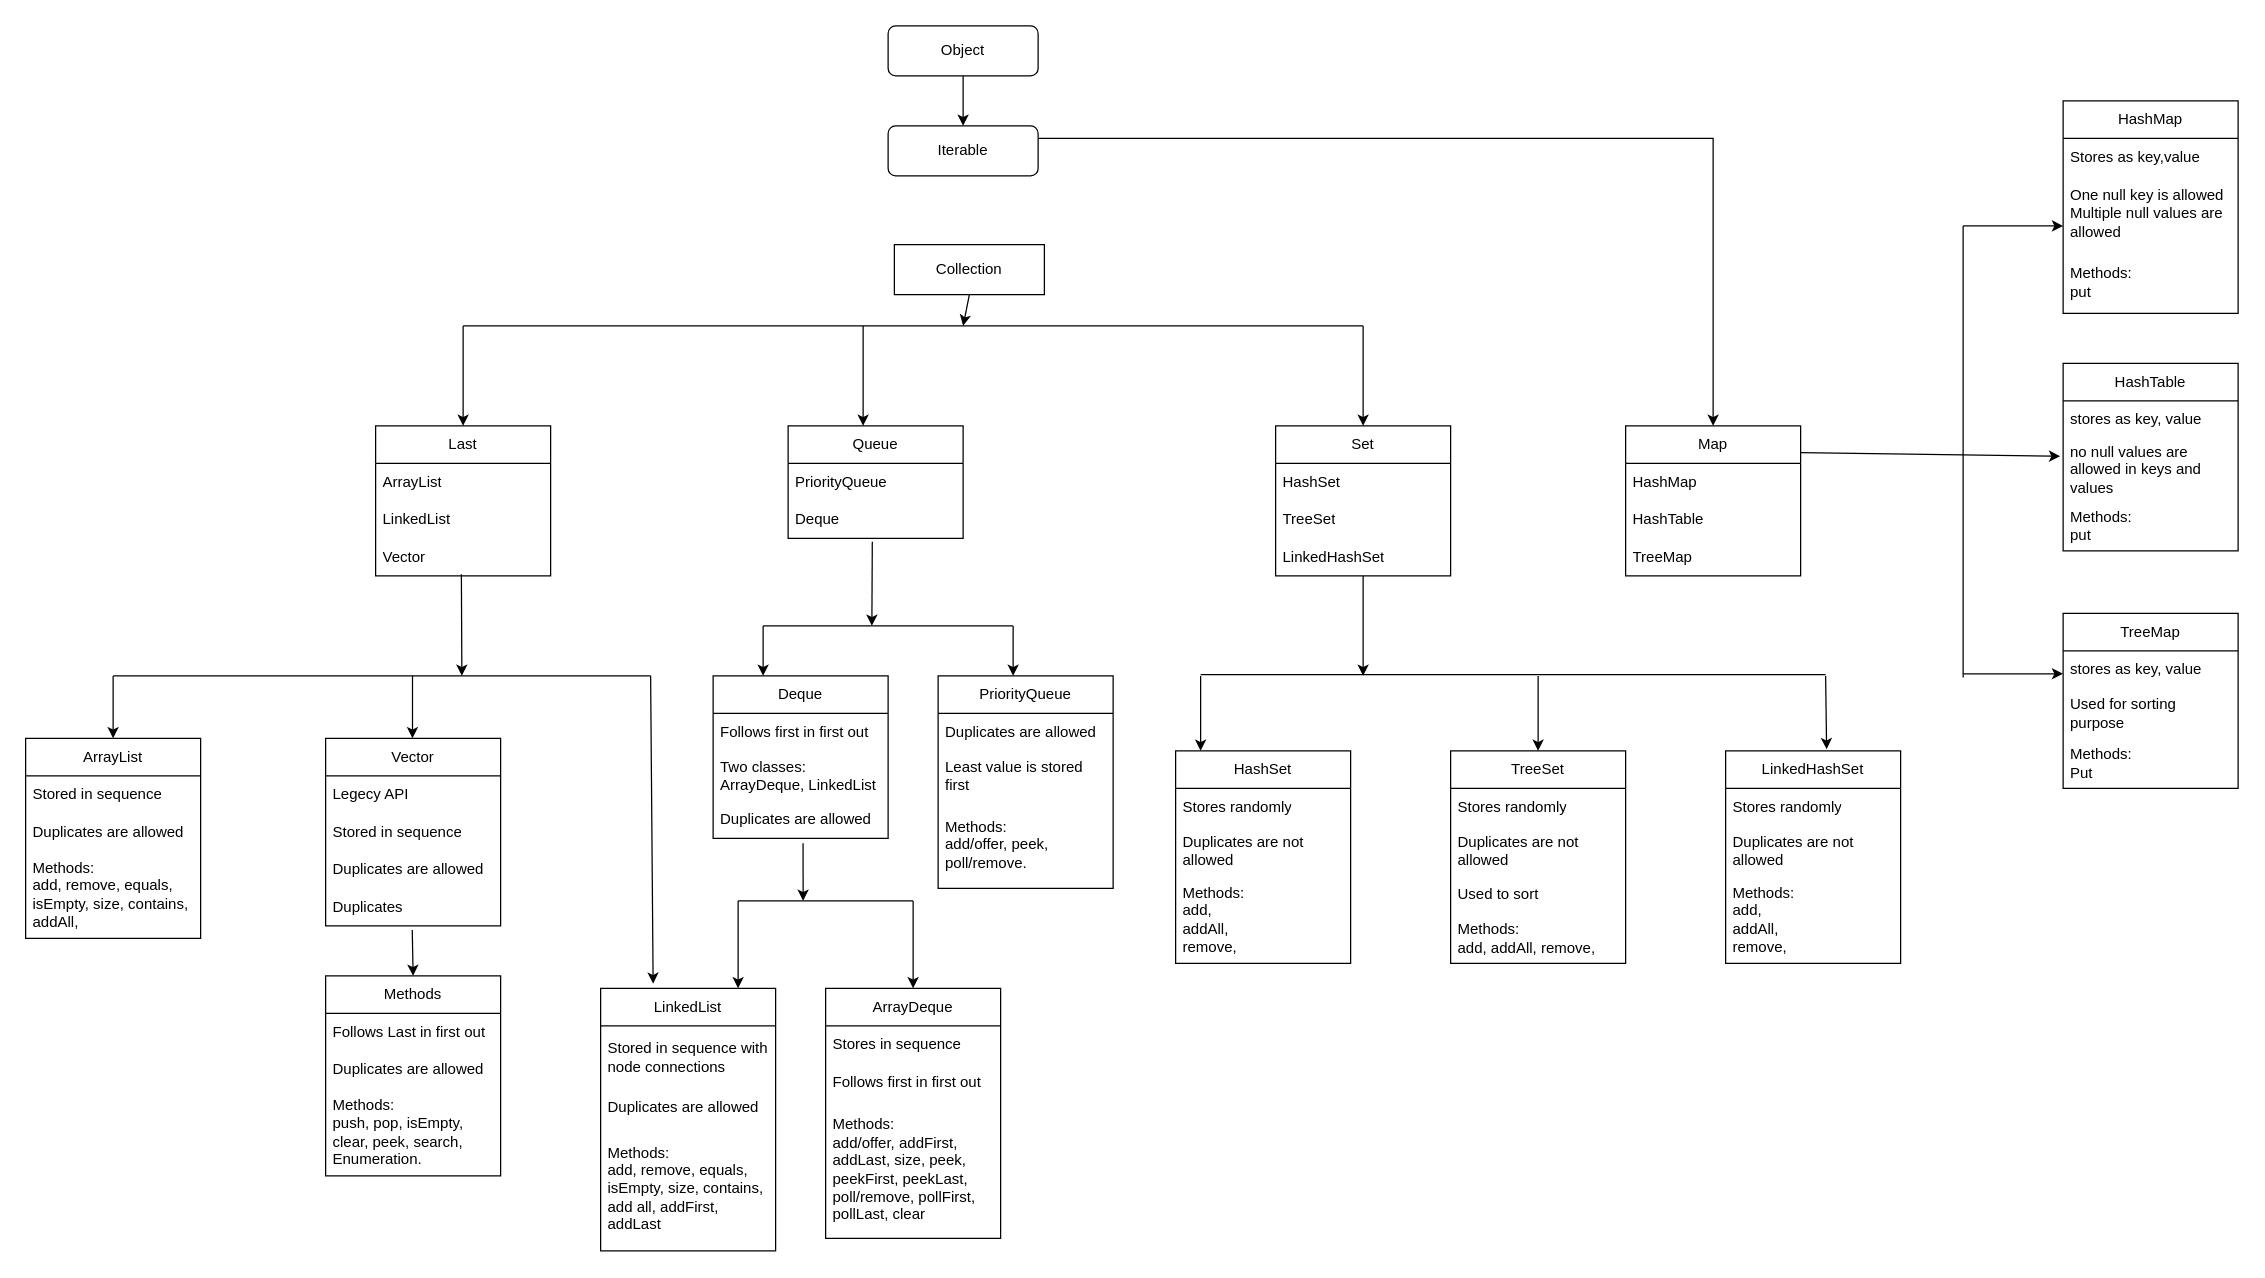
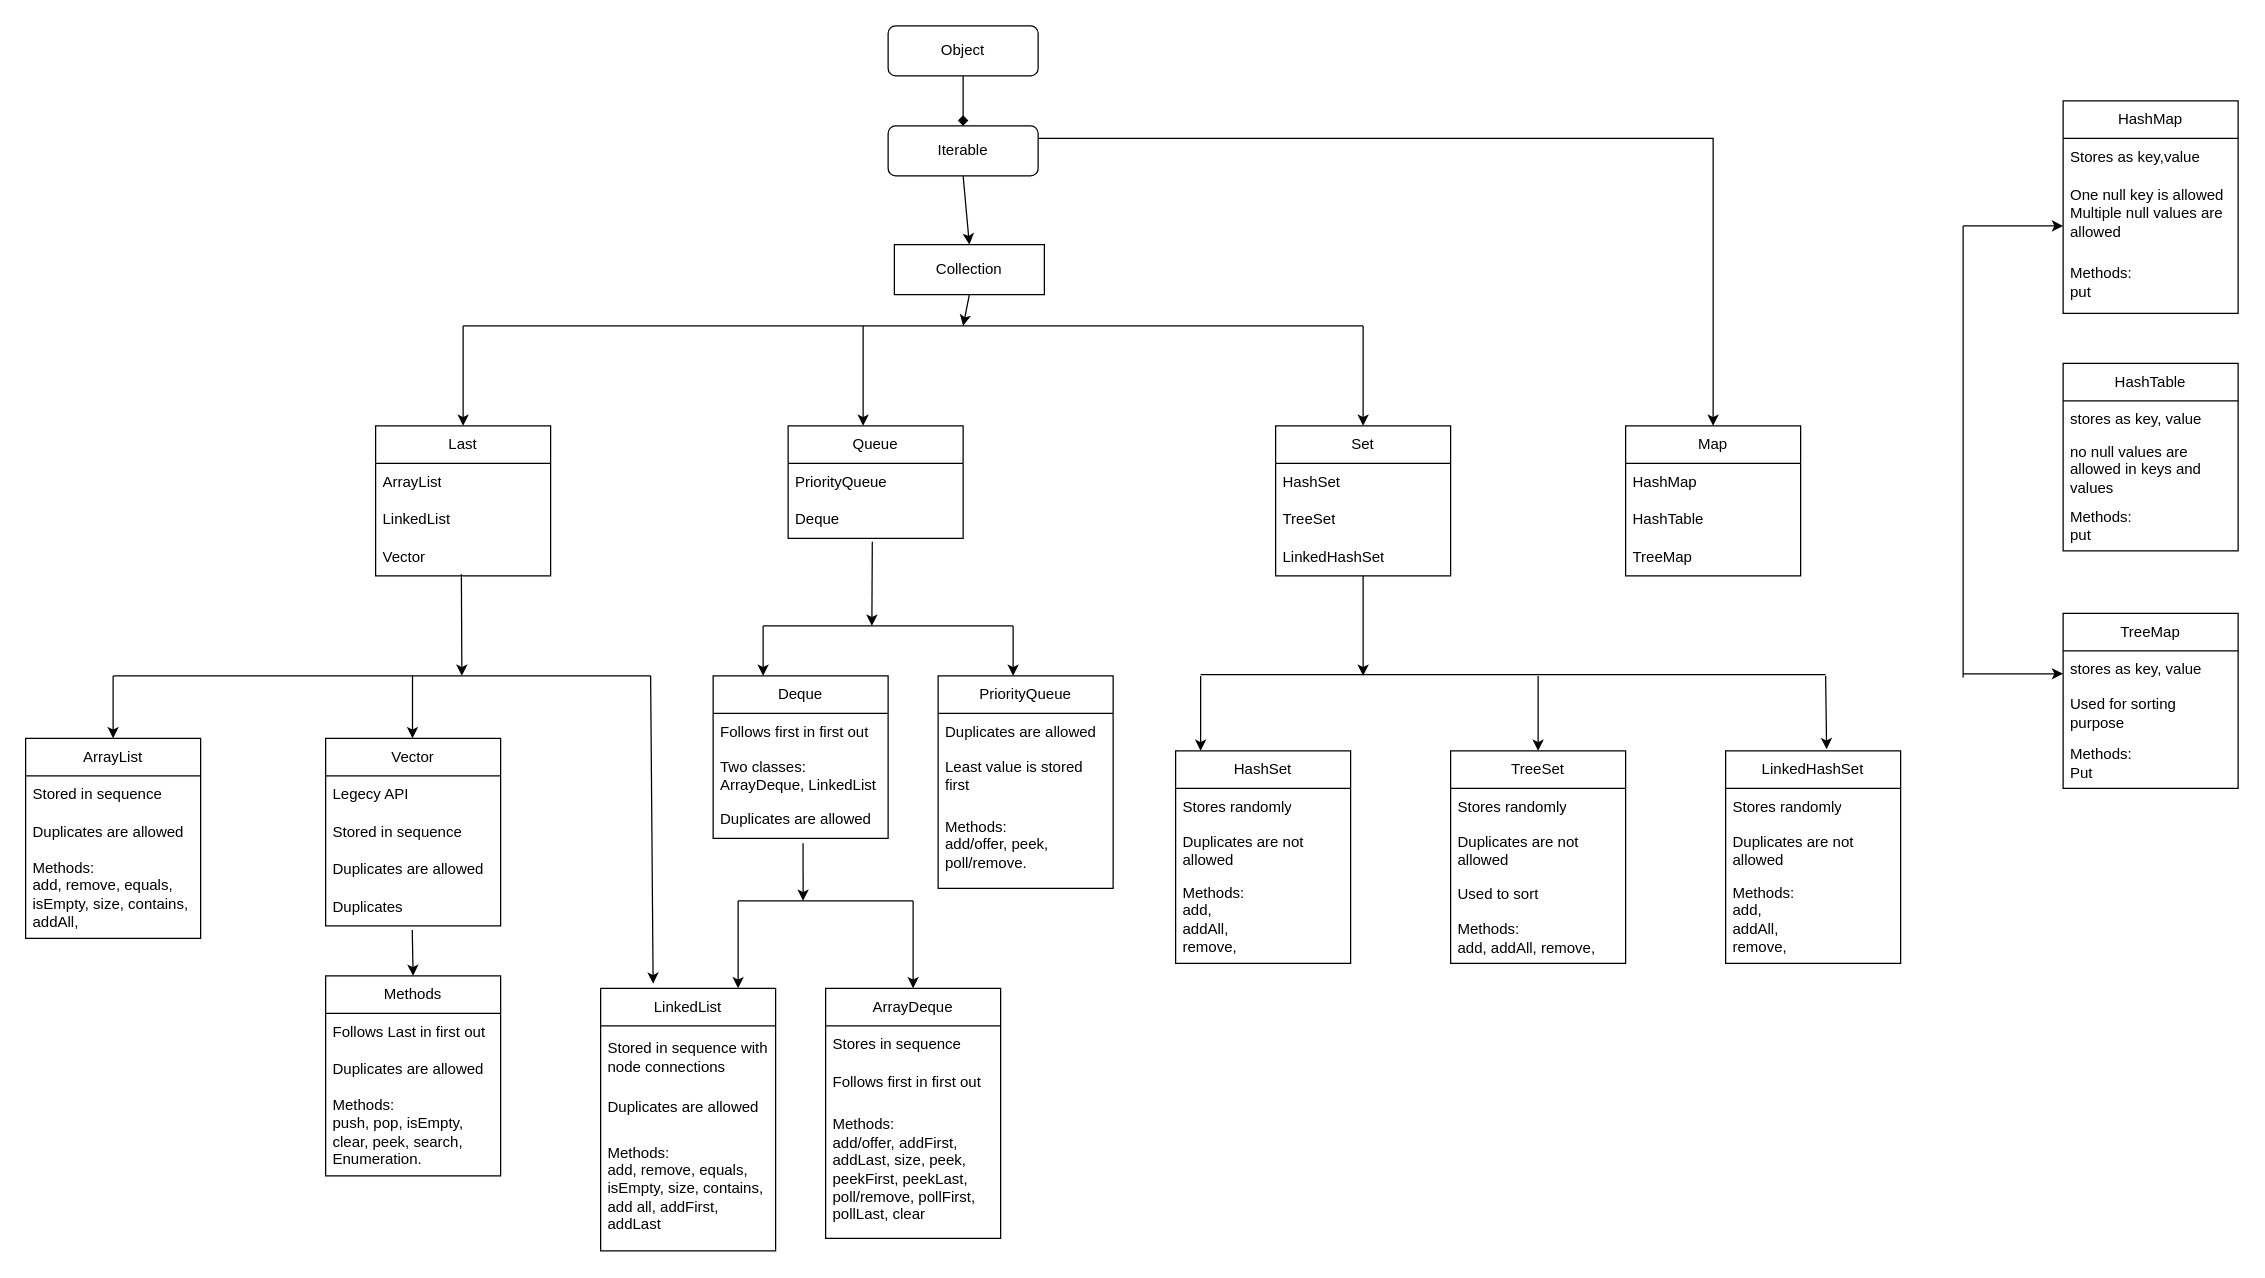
edge "Object" -> "Iterable": arrowhead classic -> diamond
edge "Iterable" -> "Collection": added
edge "Map" -> "no null values are allowed in keys and values": removed
